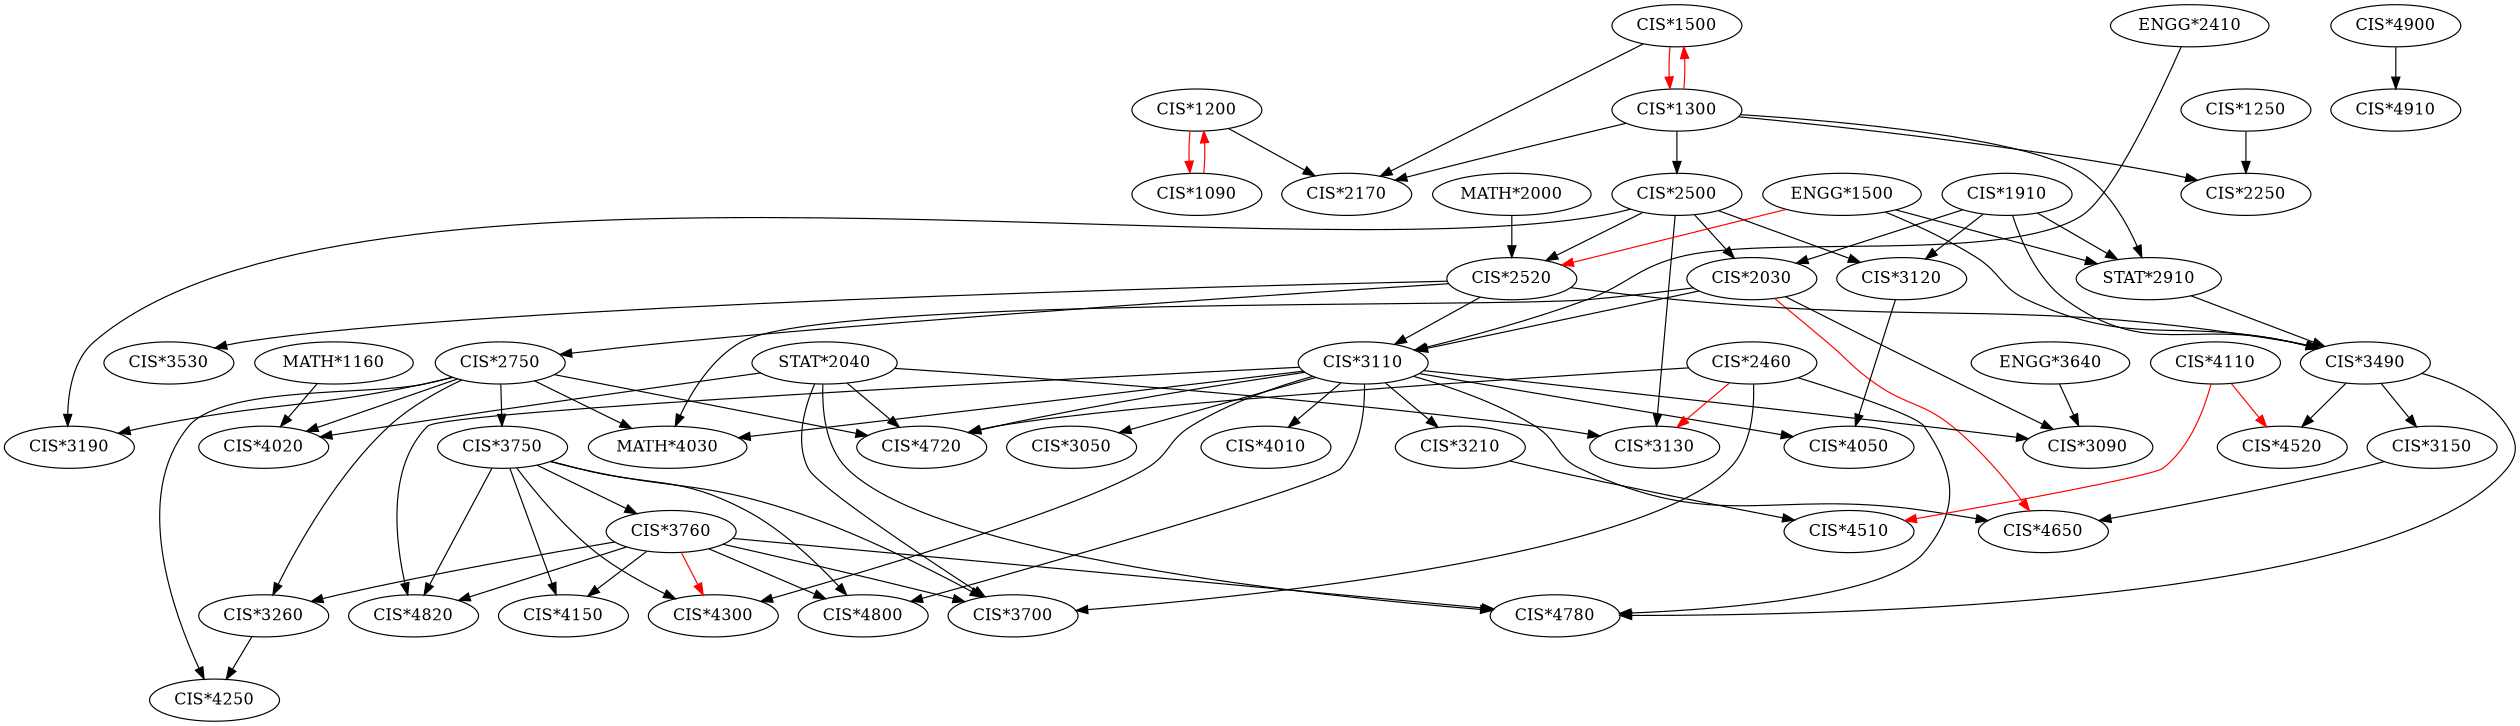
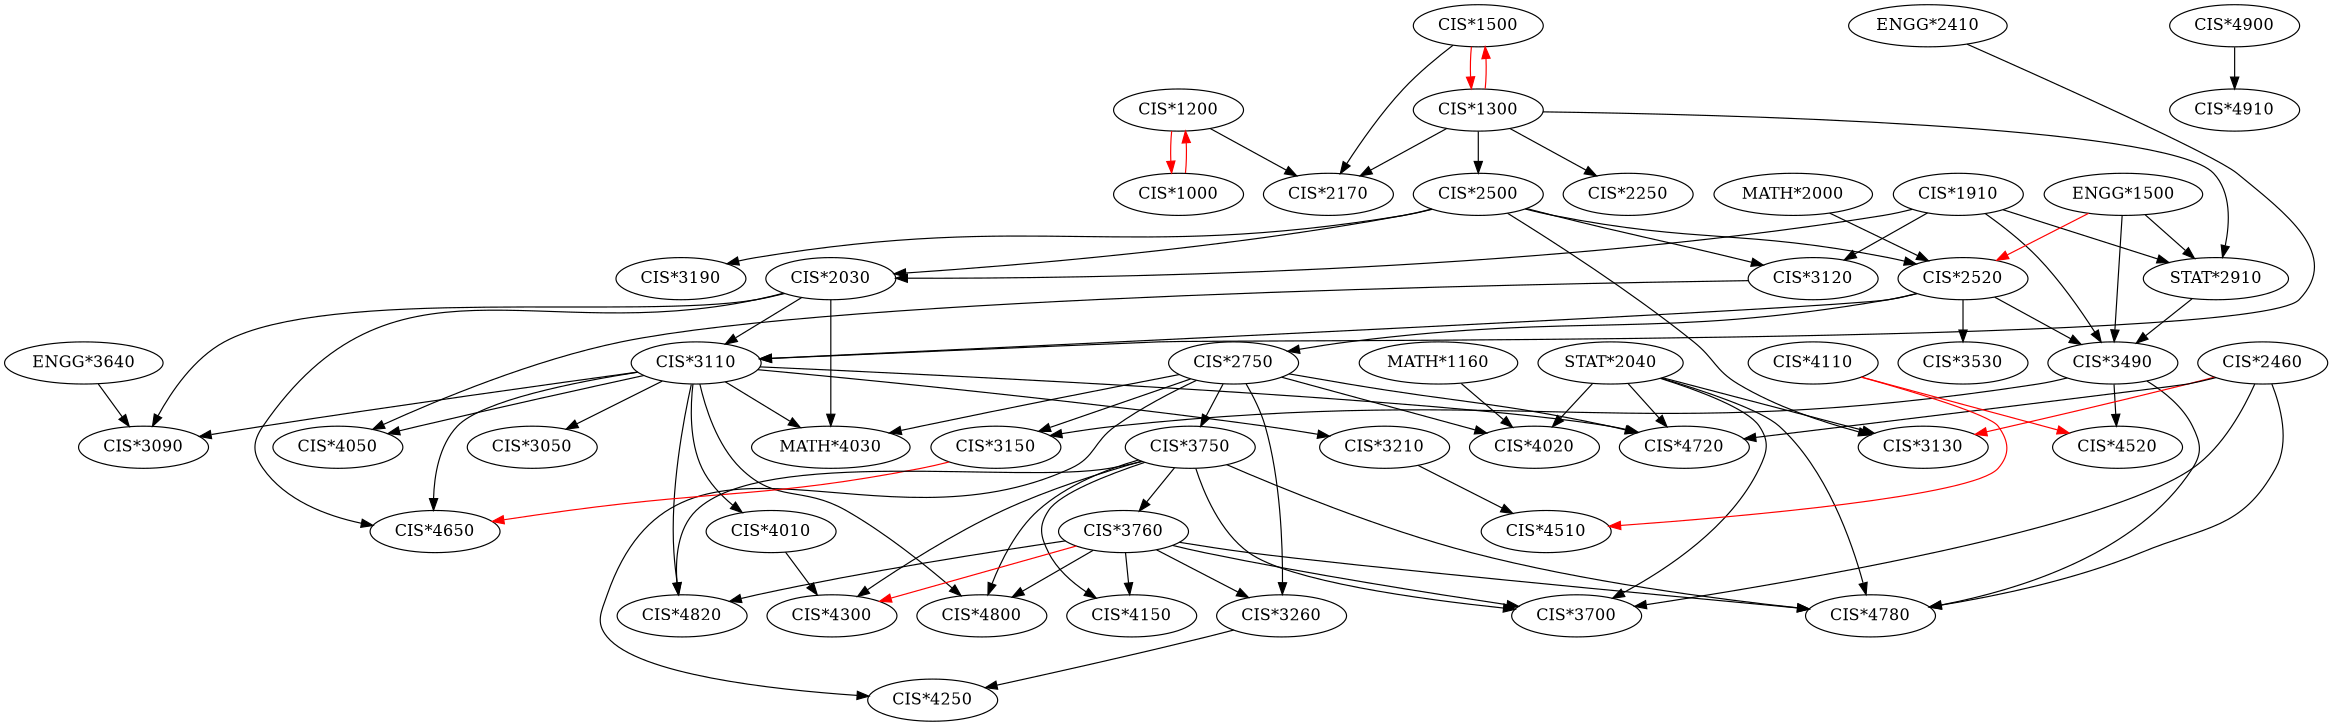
node "CIS*1250": removed
node "CIS*1090": label "CIS*1090" -> "CIS*1000"
edge "CIS*2030" -> "CIS*4650": color red -> black
edge "CIS*2750" -> "CIS*3190": now "CIS*2750" -> "CIS*3150"
edge "CIS*3150" -> "CIS*4650": color black -> red
edge "CIS*3110" -> "CIS*4300": now "CIS*4010" -> "CIS*4300"
edge "CIS*3750" -> "CIS*4780": added
